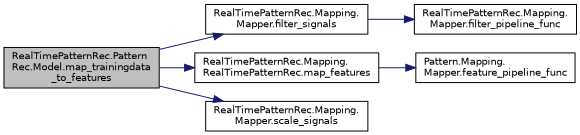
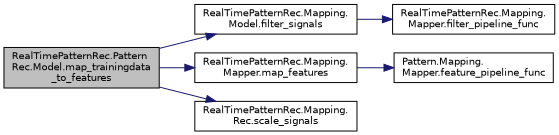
node "RealTimePatternRec.Mapping. Mapper.filter_signals": label "RealTimePatternRec.Mapping. Mapper.filter_signals" -> "RealTimePatternRec.Mapping. Model.filter_signals"
node "RealTimePatternRec.Mapping. RealTimePatternRec.map_features": label "RealTimePatternRec.Mapping. RealTimePatternRec.map_features" -> "RealTimePatternRec.Mapping. Mapper.map_features"
node "RealTimePatternRec.Mapping. Mapper.scale_signals": label "RealTimePatternRec.Mapping. Mapper.scale_signals" -> "RealTimePatternRec.Mapping. Rec.scale_signals"
